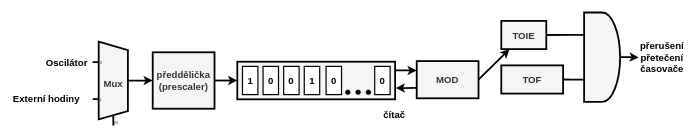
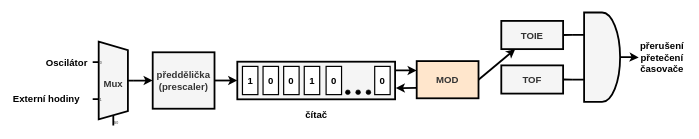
node "TOIE": size 45x28 -> 62x28
node "MOD": fillcolor #f5f5f5 -> #ffe6cc
node "čítač": moved (394, 114) -> (316, 114)
